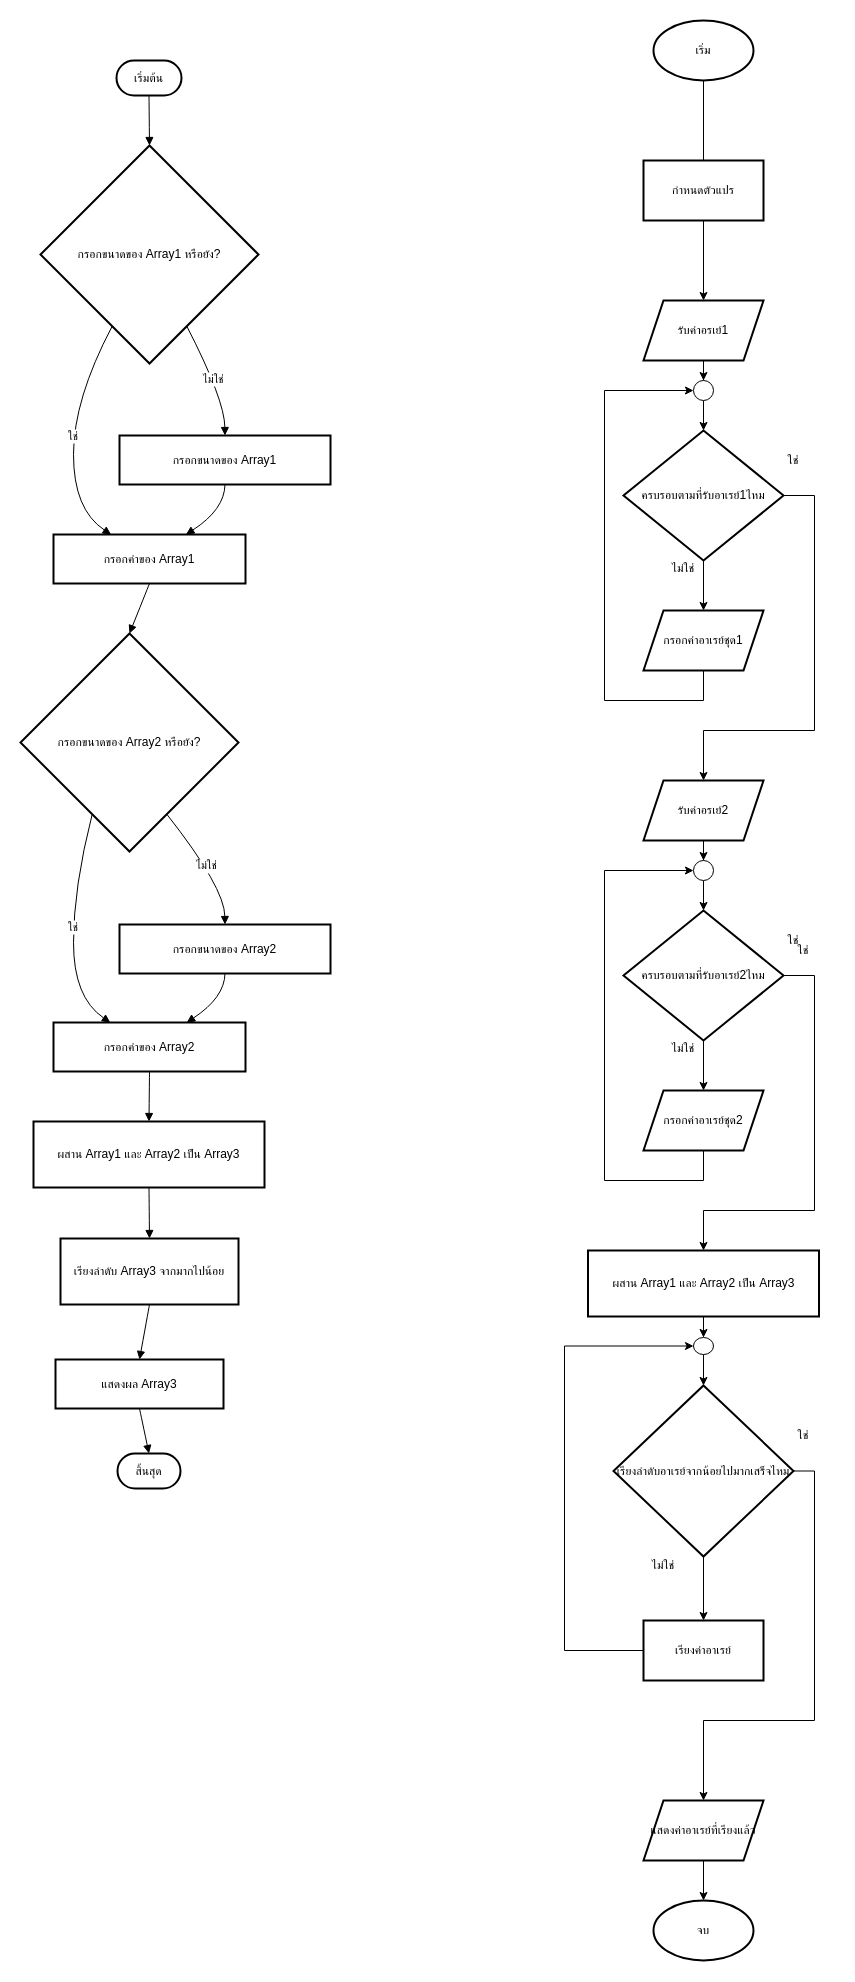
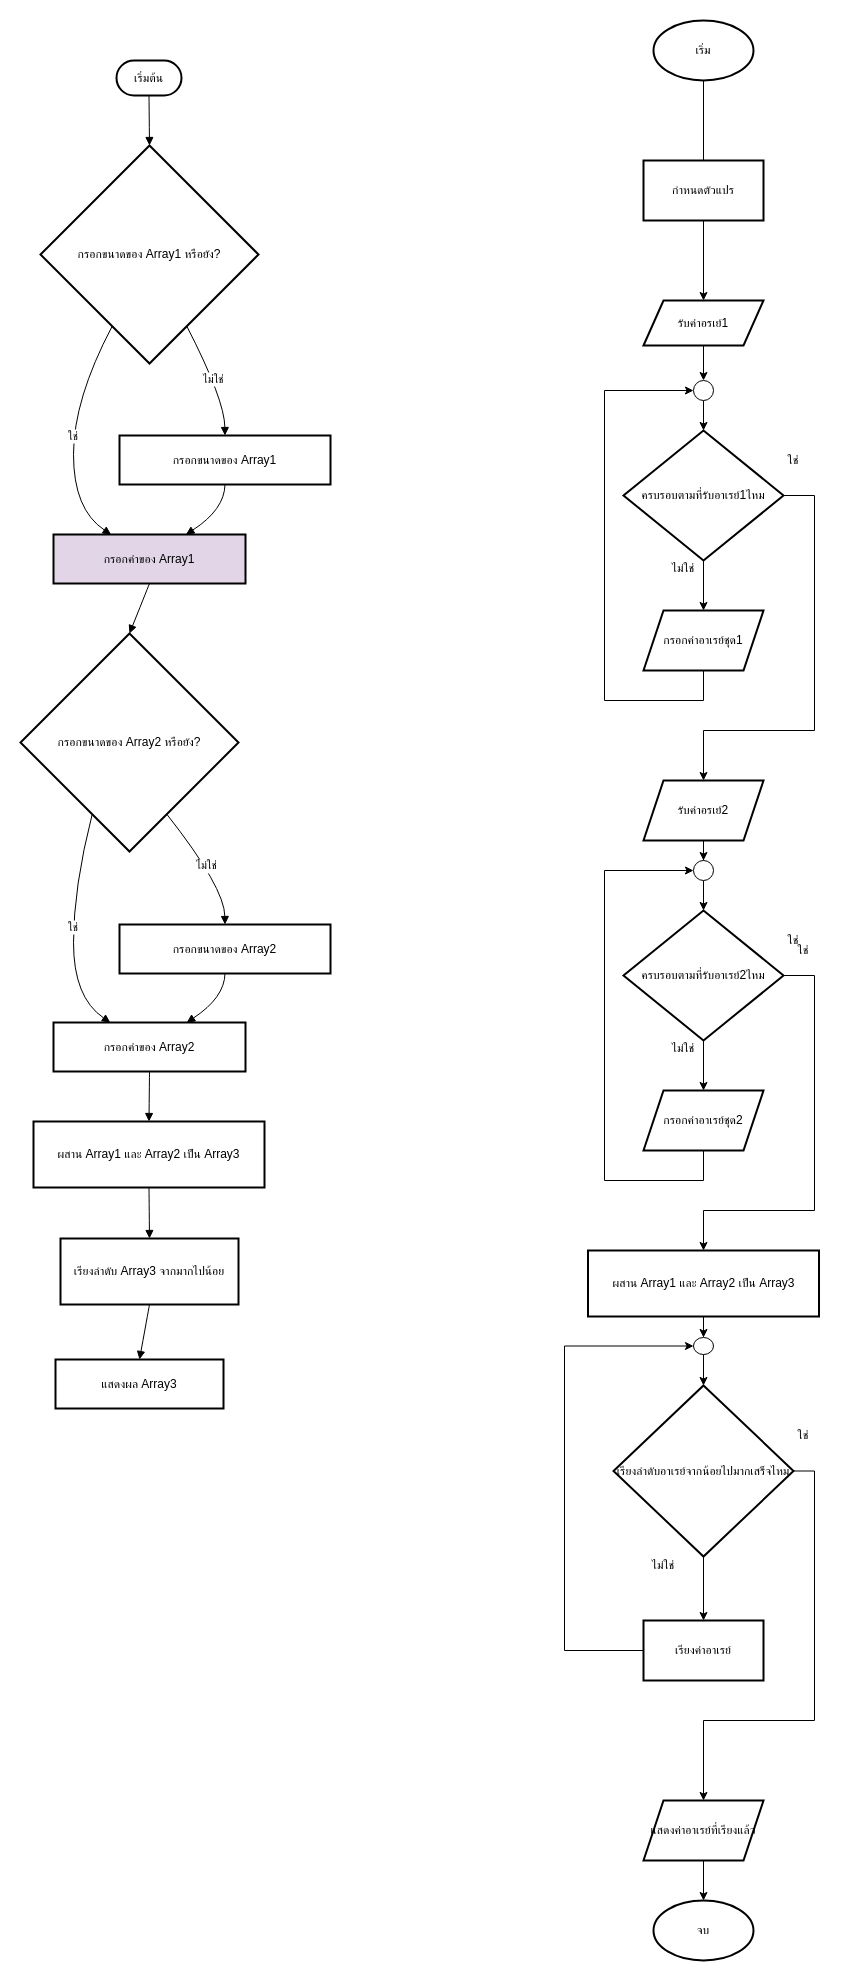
node "รับค่าอรเย์1": size 120x60 -> 120x45
node "กรอกค่าของ Array1": fillcolor #ffffff -> #e1d5e7
edge "แสดงผล Array3" -> "สิ้นสุด": removed
node "สิ้นสุด": removed
